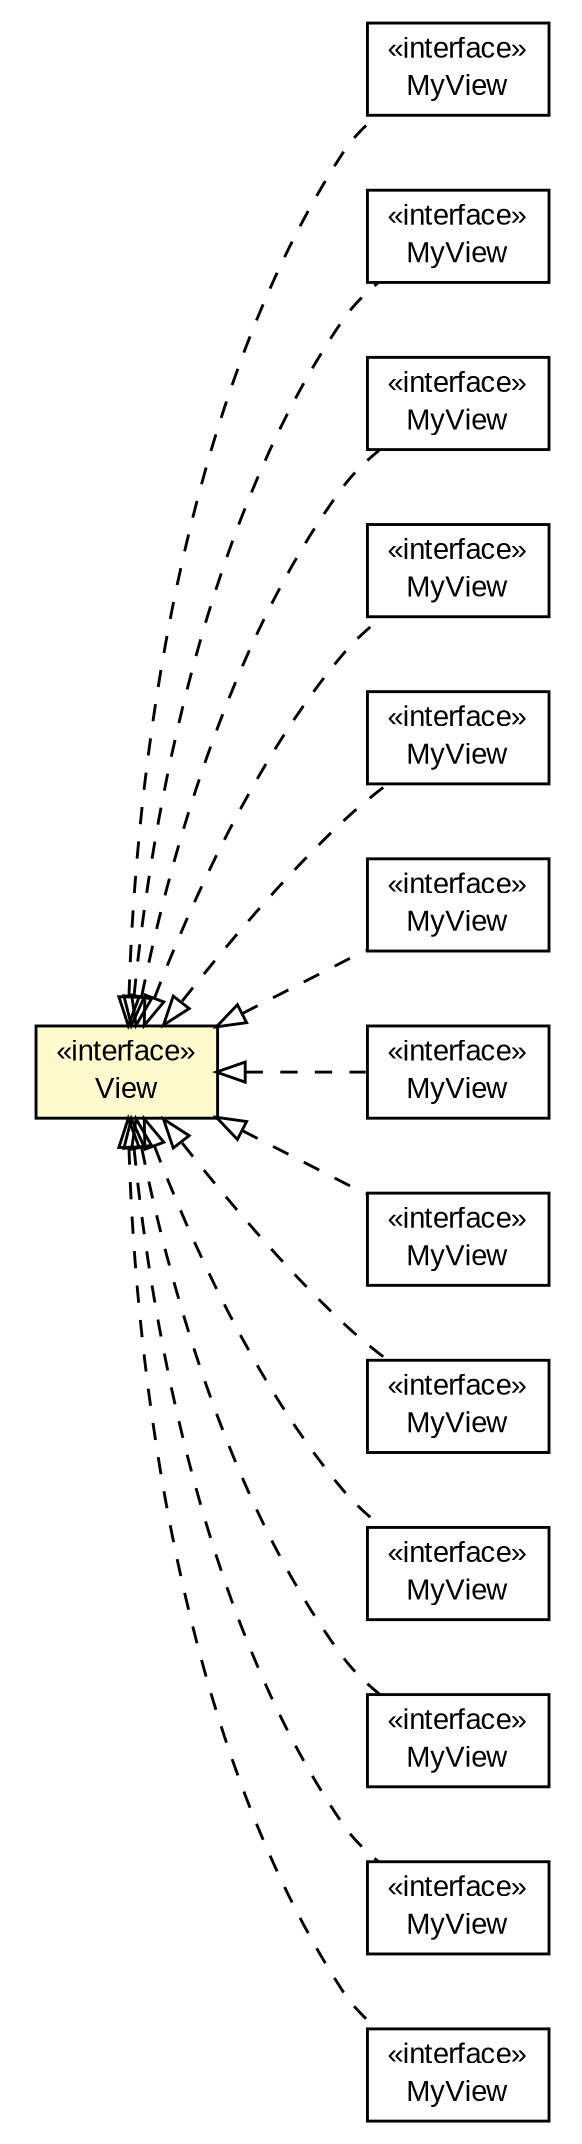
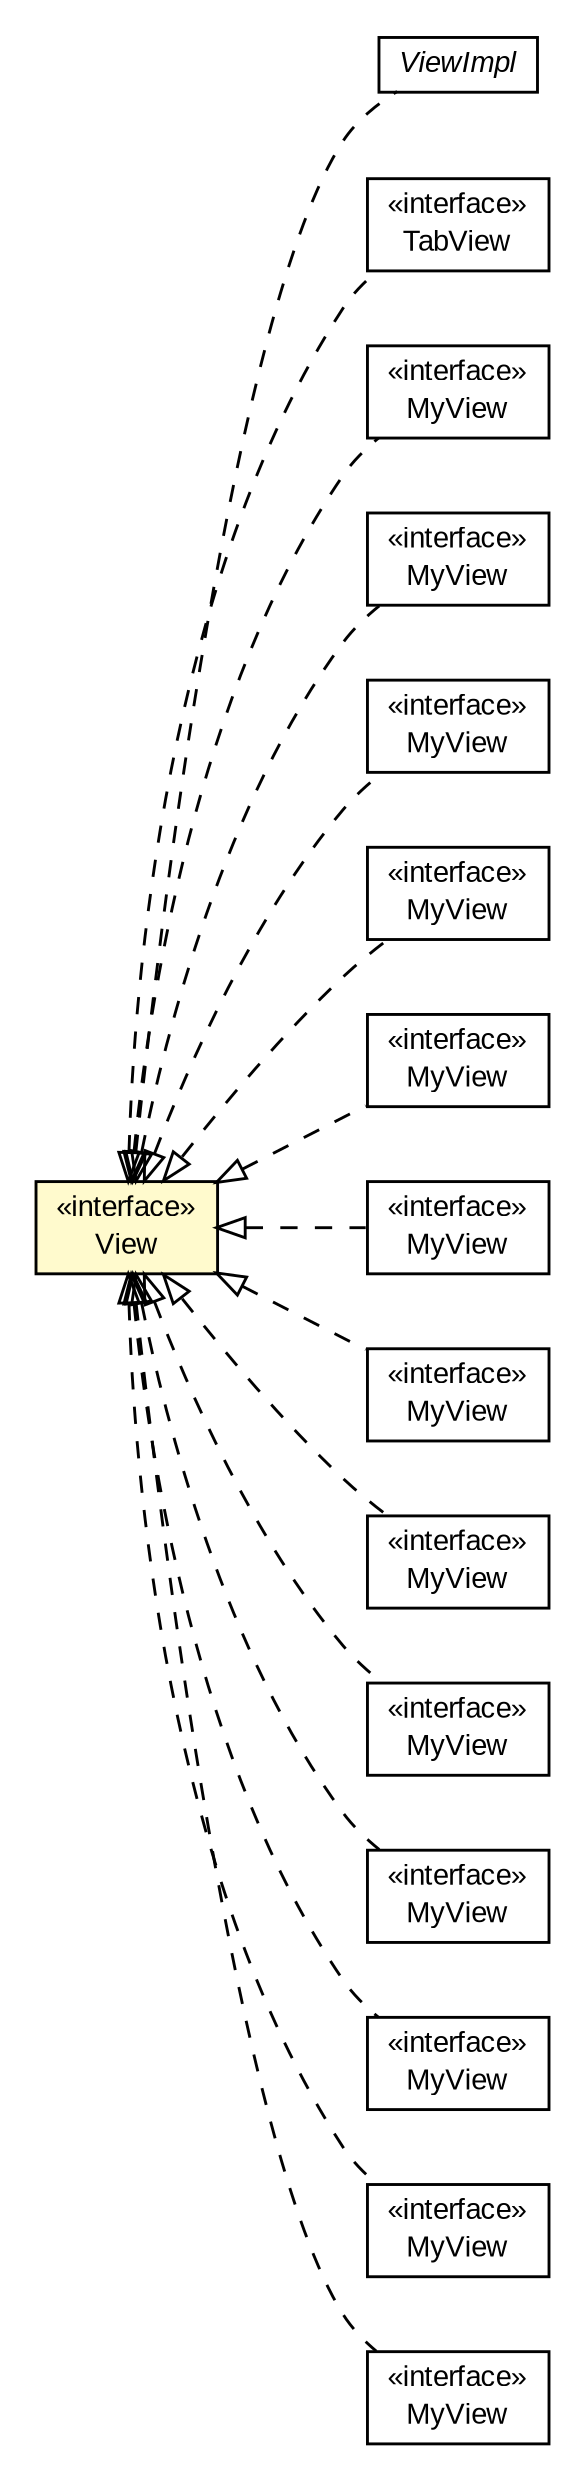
node "ViewImpl": added
node "TabView": added
